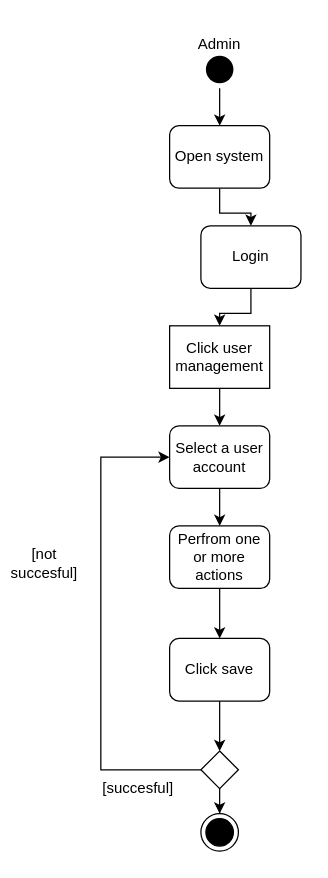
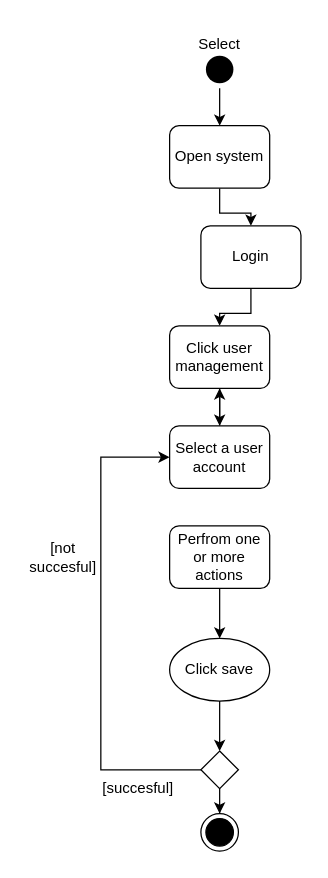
node "Admin": label "Admin" -> "Select"
node "Click user management": shape rectangle -> rounded rectangle
edge "Select a user account" -> "Perfrom one or more actions": now "Select a user account" -> "Click user management"
node "[not succesful]": moved (44, 563) -> (63, 557)
node "Click save": shape rounded rectangle -> ellipse
